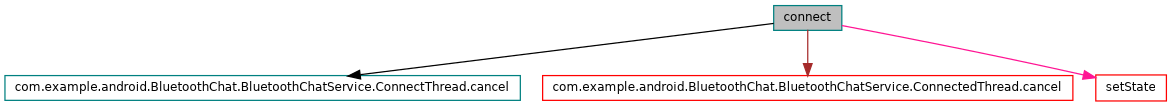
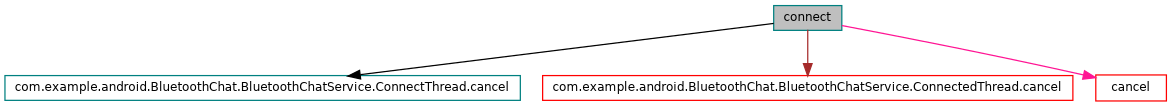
node "setState": label "setState" -> "cancel"
